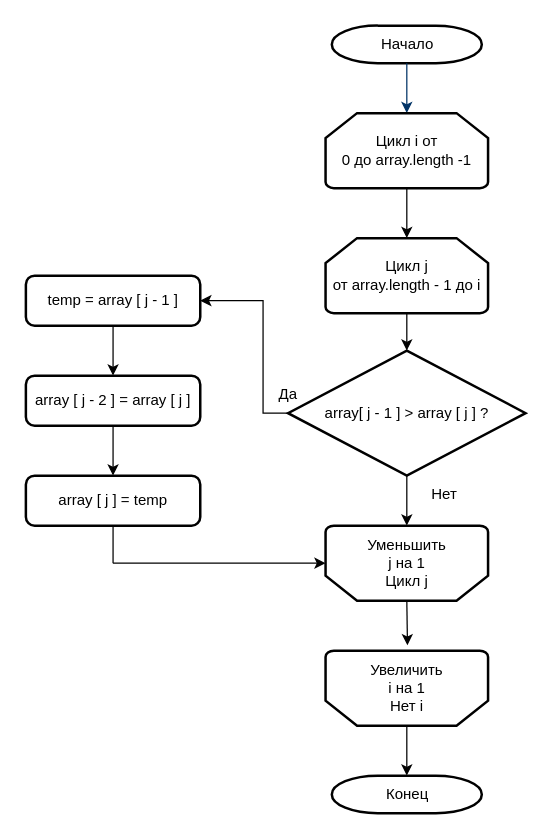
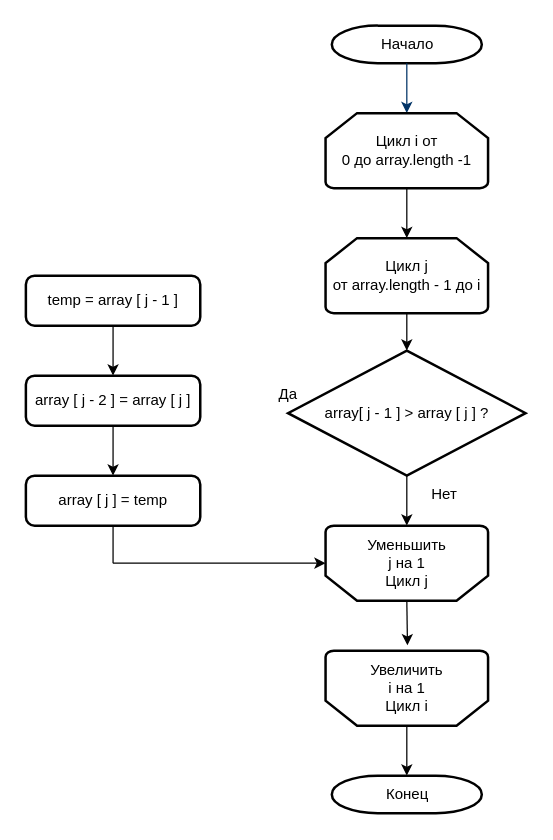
edge "array[ j - 1 ] > array [ j ] ?" -> "temp = array [ j - 1 ]": removed
node "Увеличить i на 1 Нет i": label "Увеличить i на 1 Нет i" -> "Увеличить i на 1 Цикл i"
